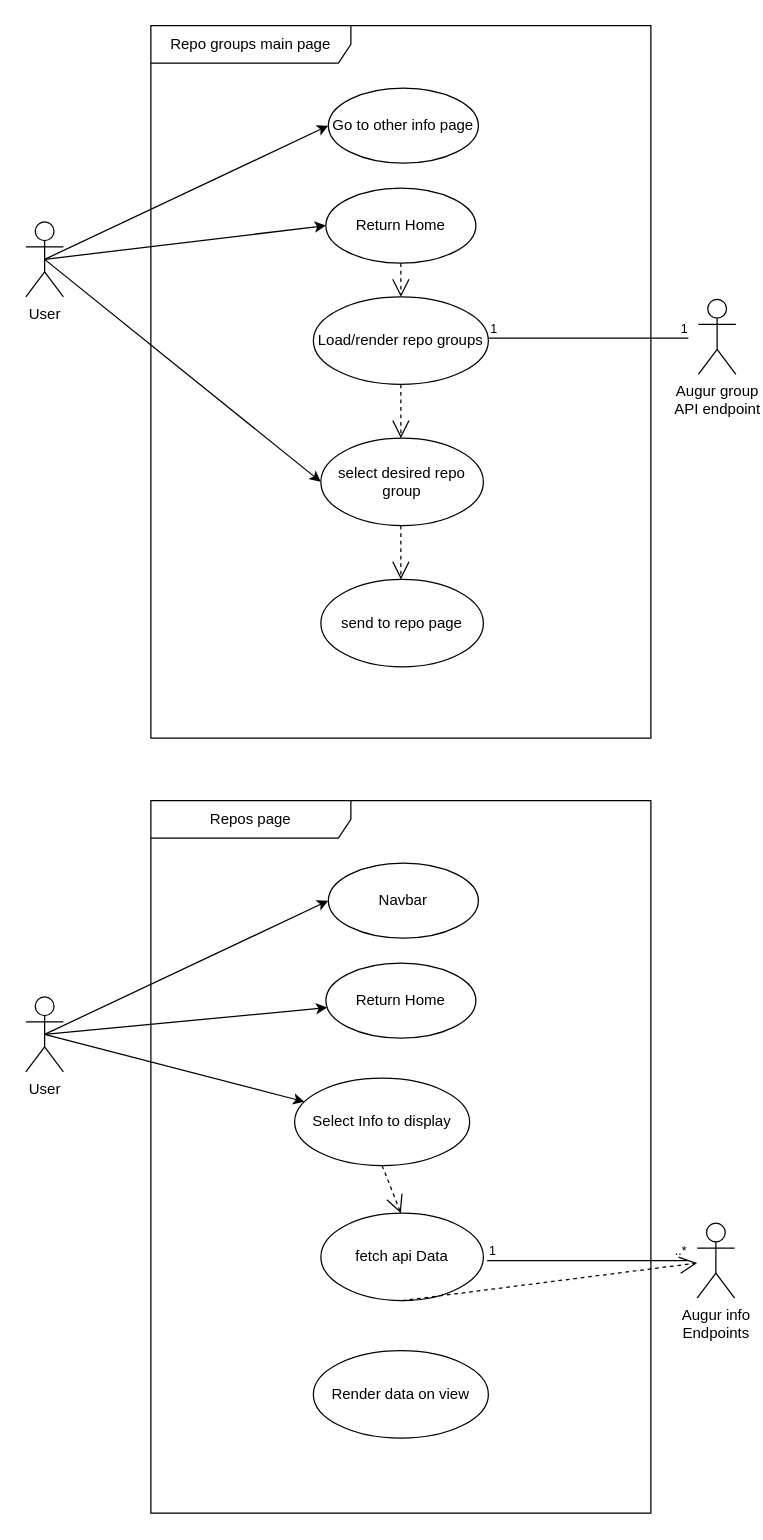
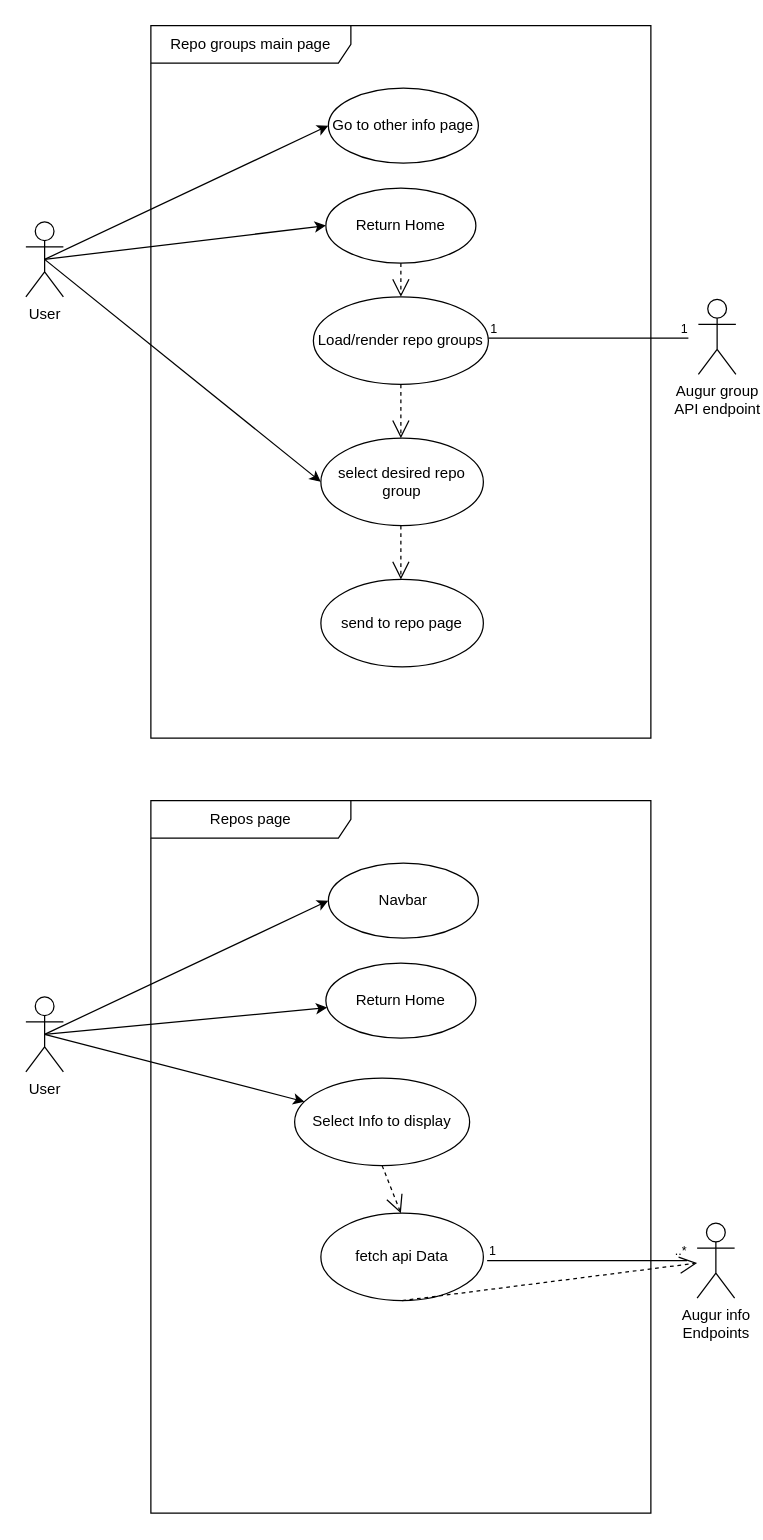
node "Render data on view": removed
